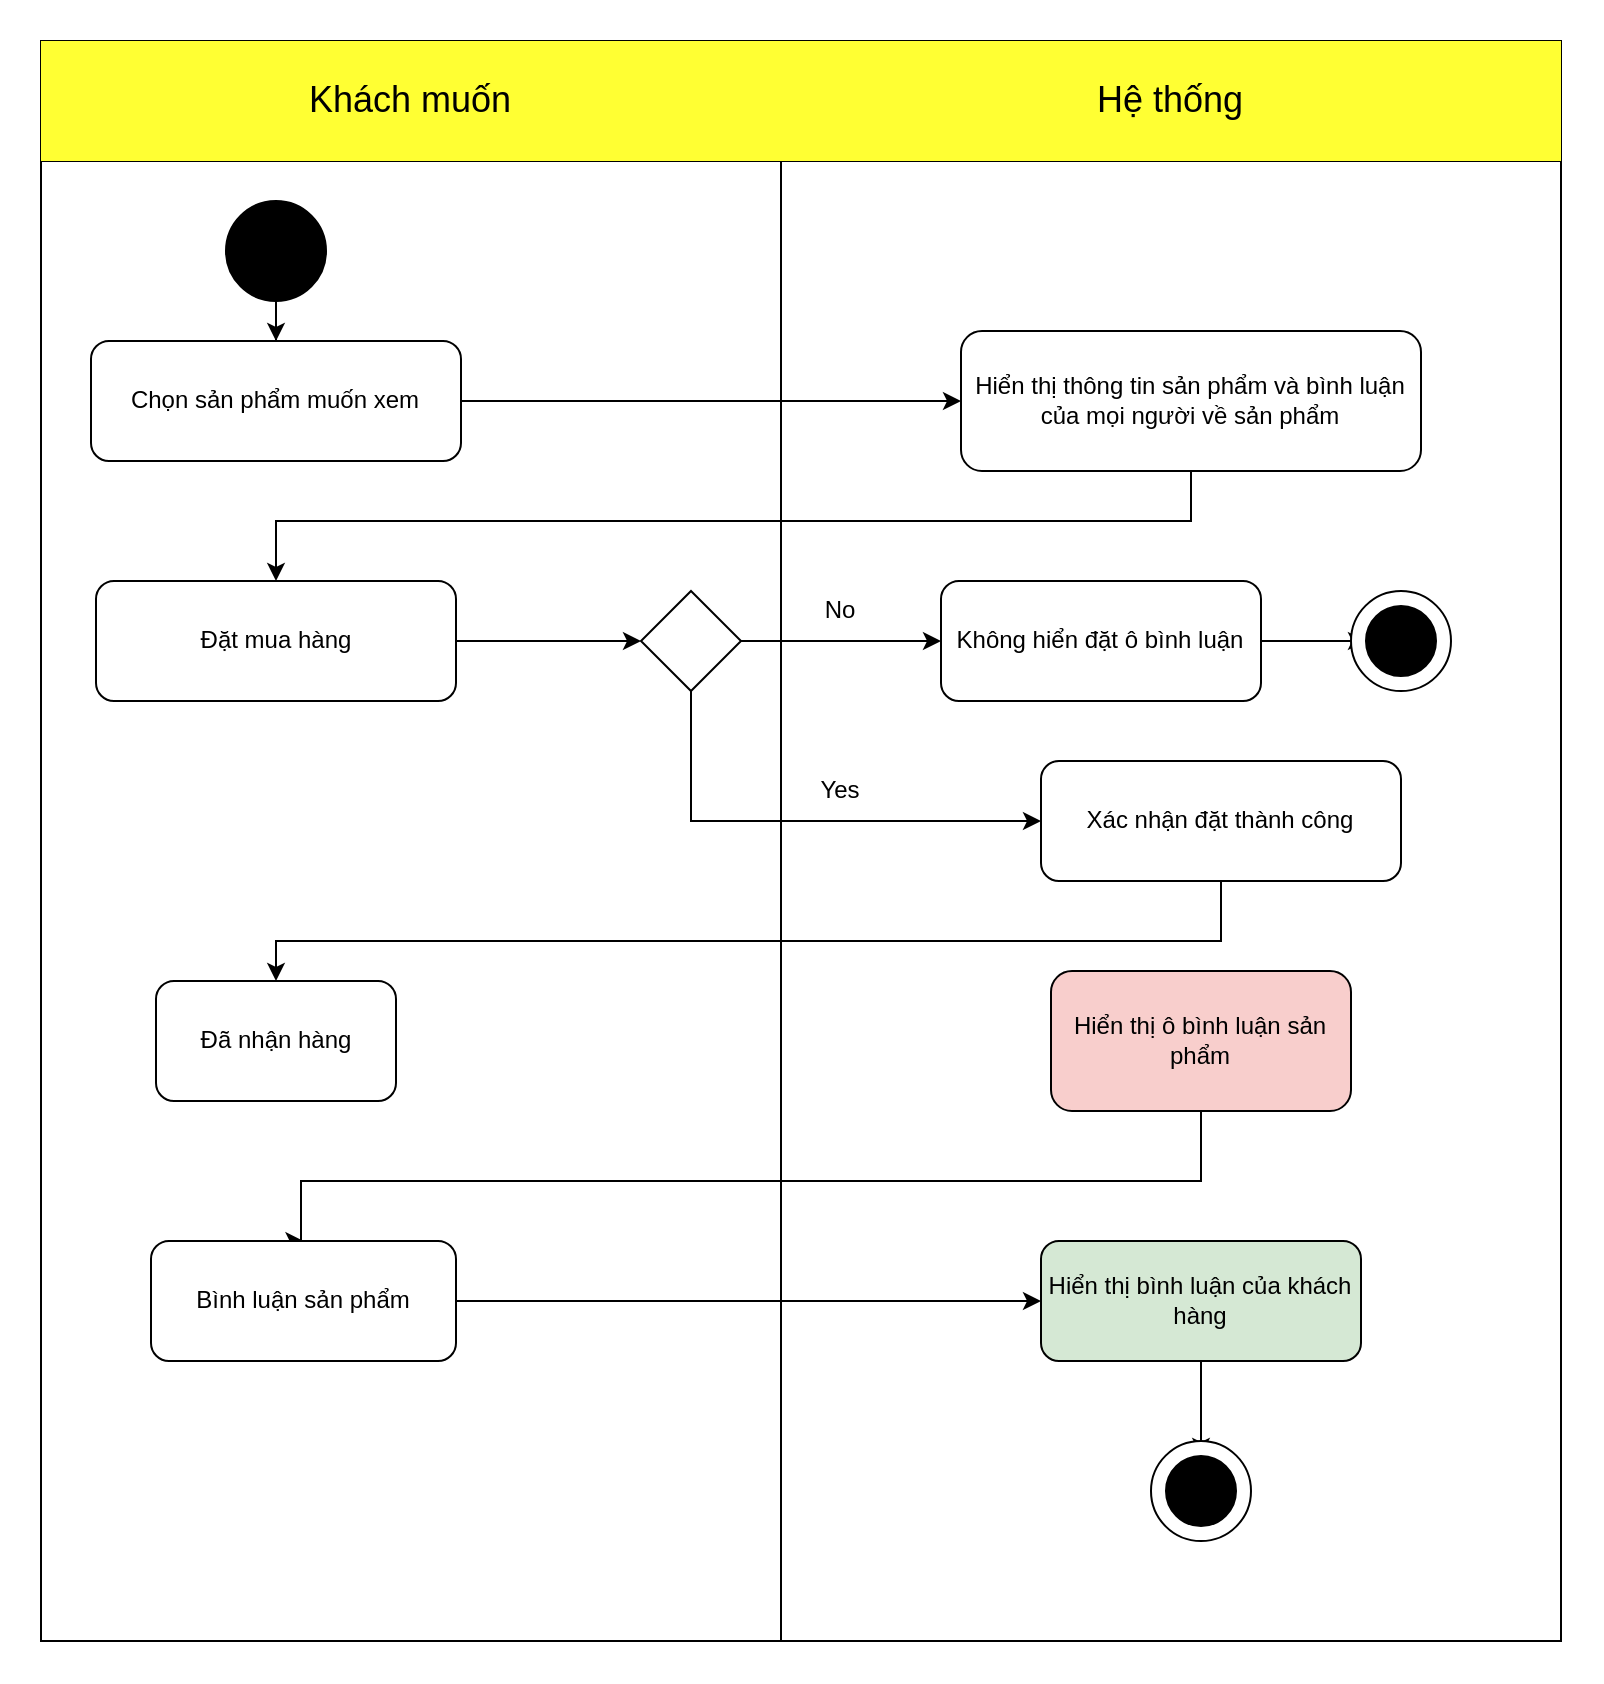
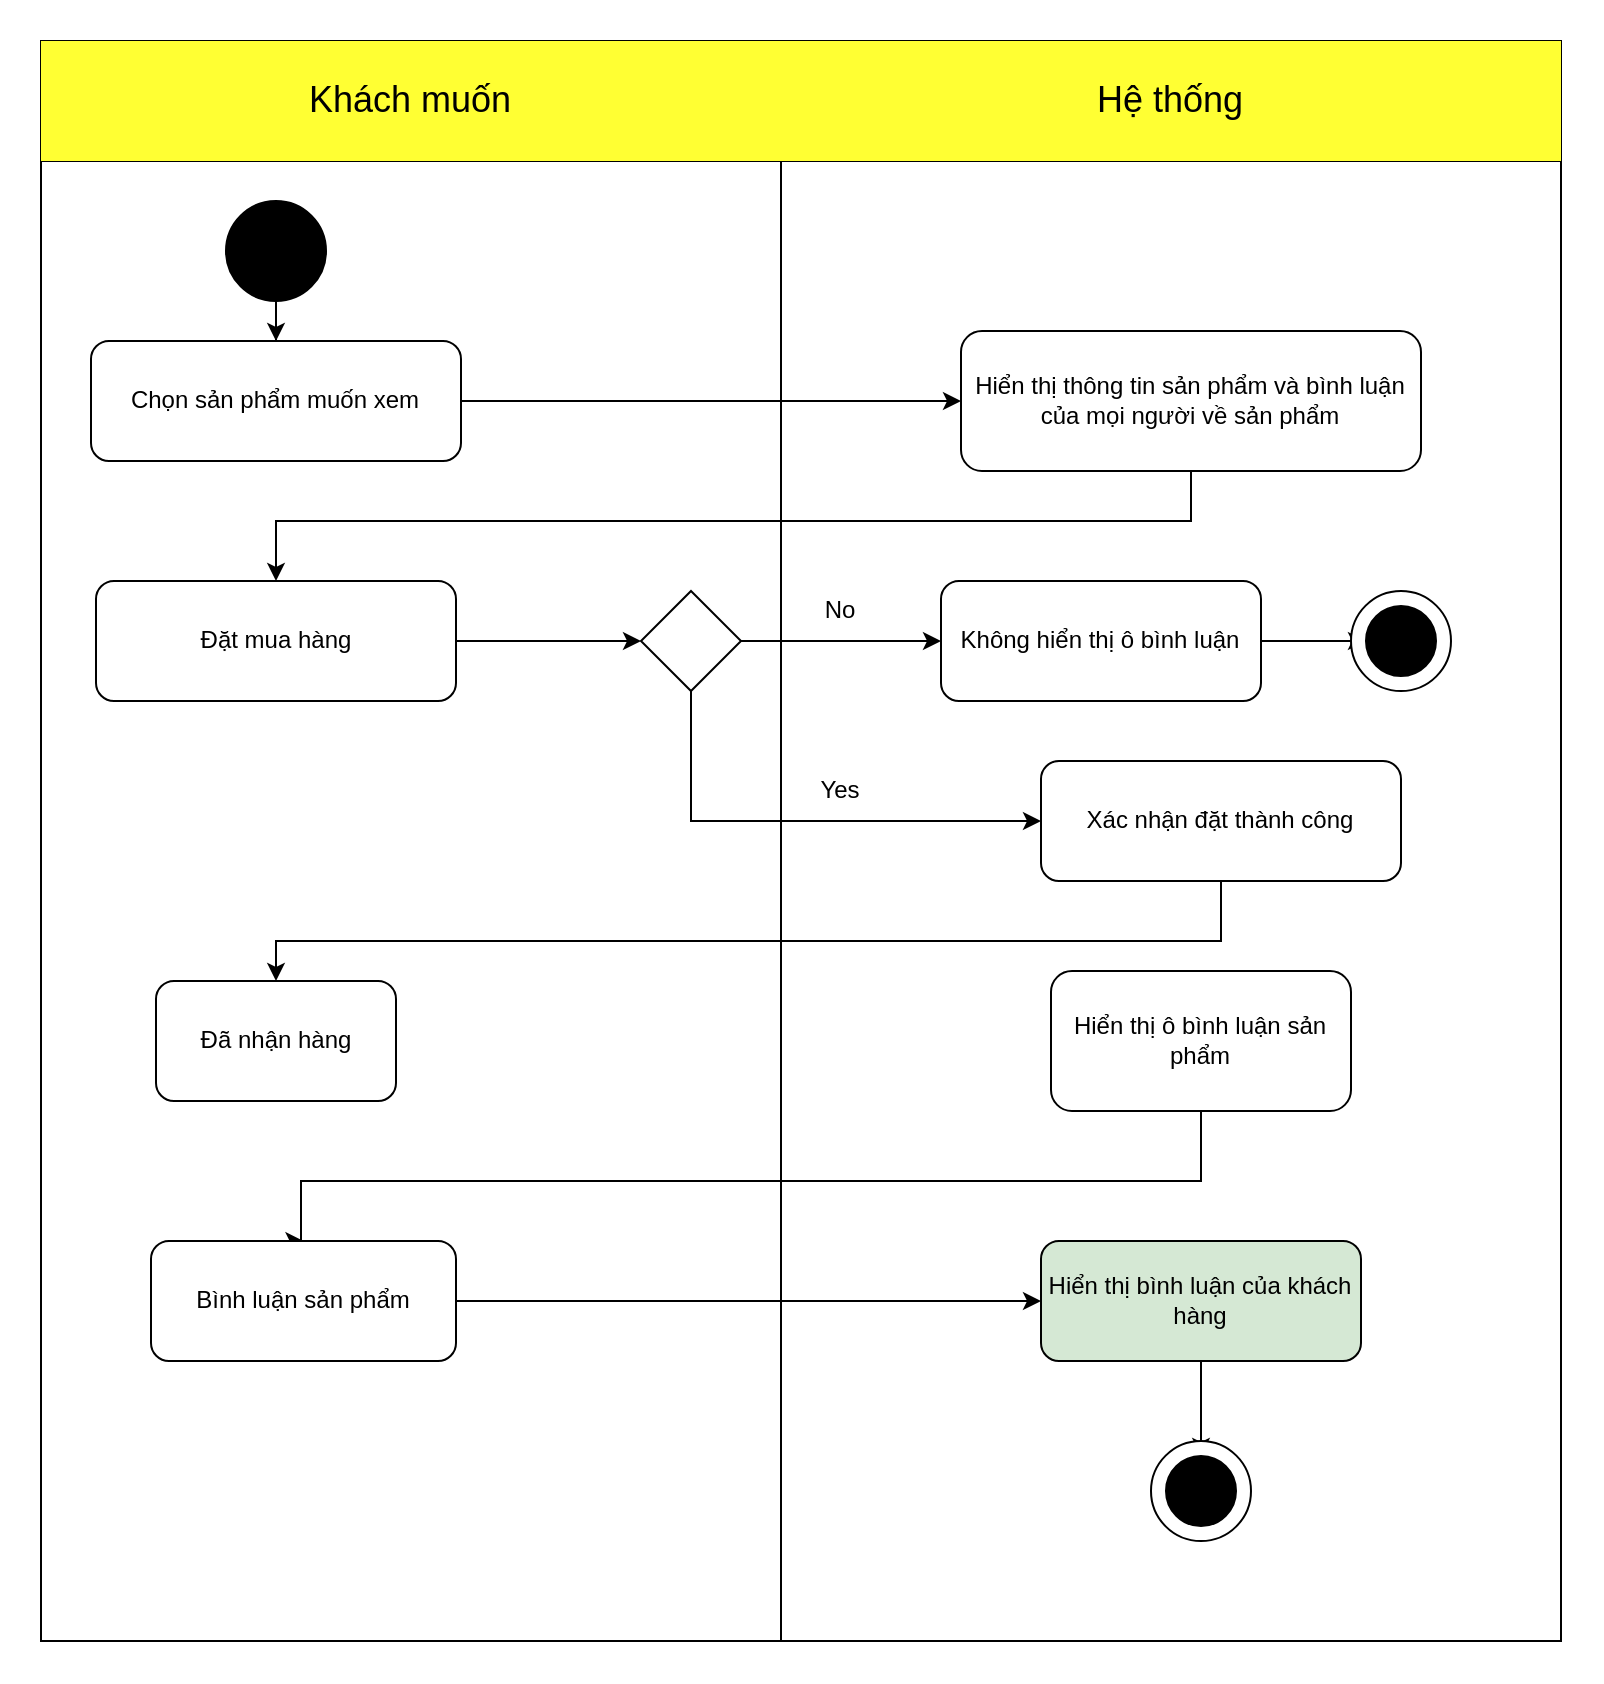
node "Không hiển đặt ô bình luận": label "Không hiển đặt ô bình luận" -> "Không hiển thị ô bình luận"
node "Hiển thị ô bình luận sản phẩm": fillcolor #f8cecc -> #ffffff
